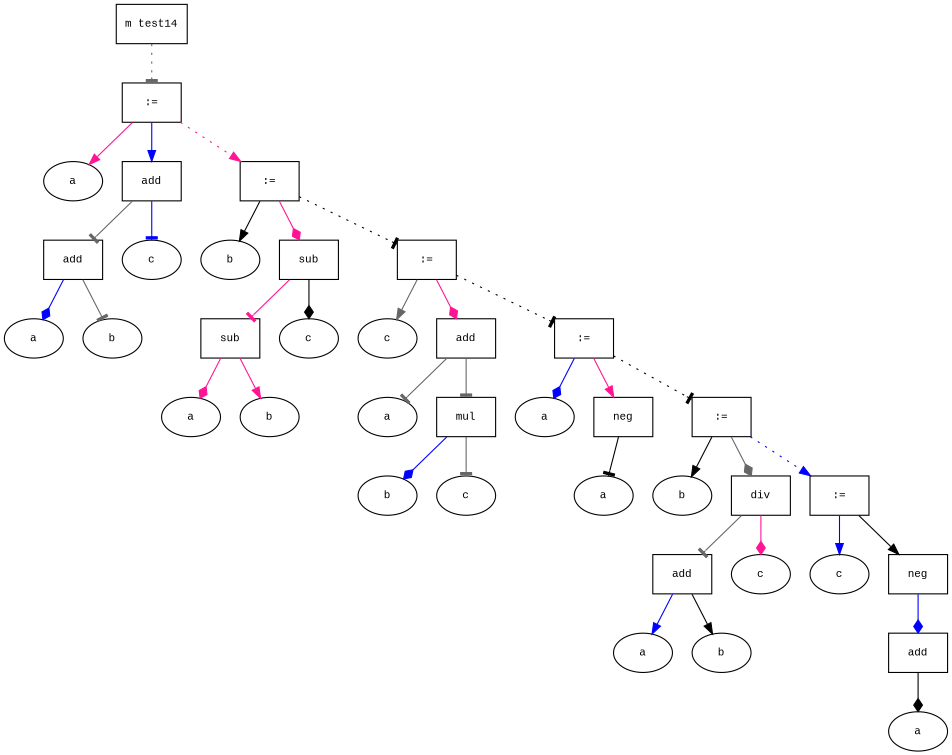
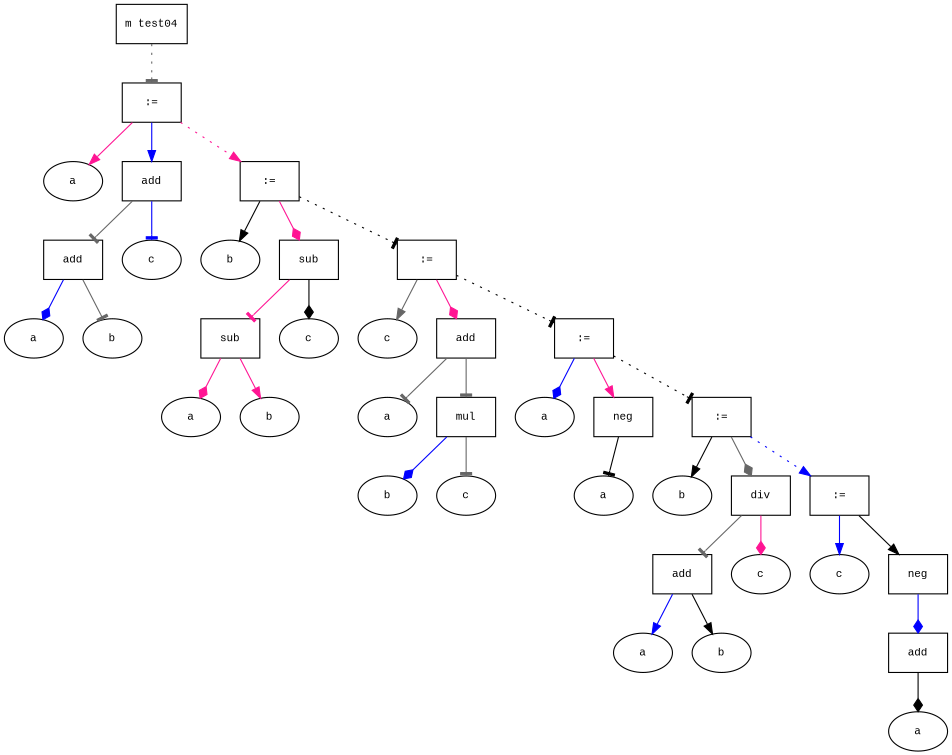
node "m test14": label "m test14" -> "m test04"
